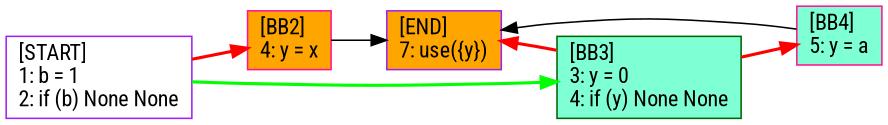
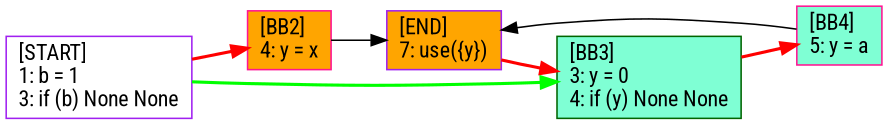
edge "[BB3] 3: y = 0 4: if (y) None None" -> "[END] 7: use({y})": reversed
node "[START] 1: b = 1 2: if (b) None None": label "[START] 1: b = 1 2: if (b) None None" -> "[START] 1: b = 1 3: if (b) None None"
